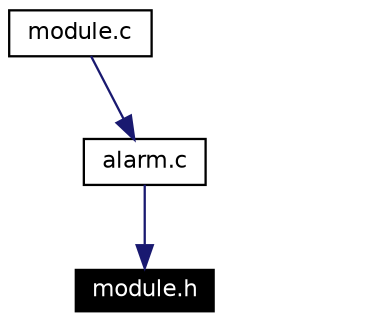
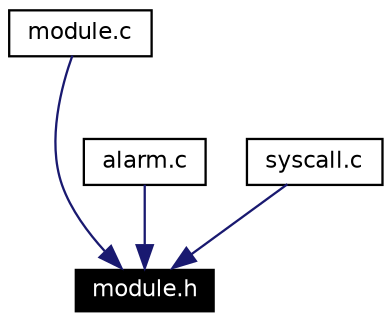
edge "module.c" -> "alarm.c": now "module.c" -> "module.h"
node "syscall.c": added
